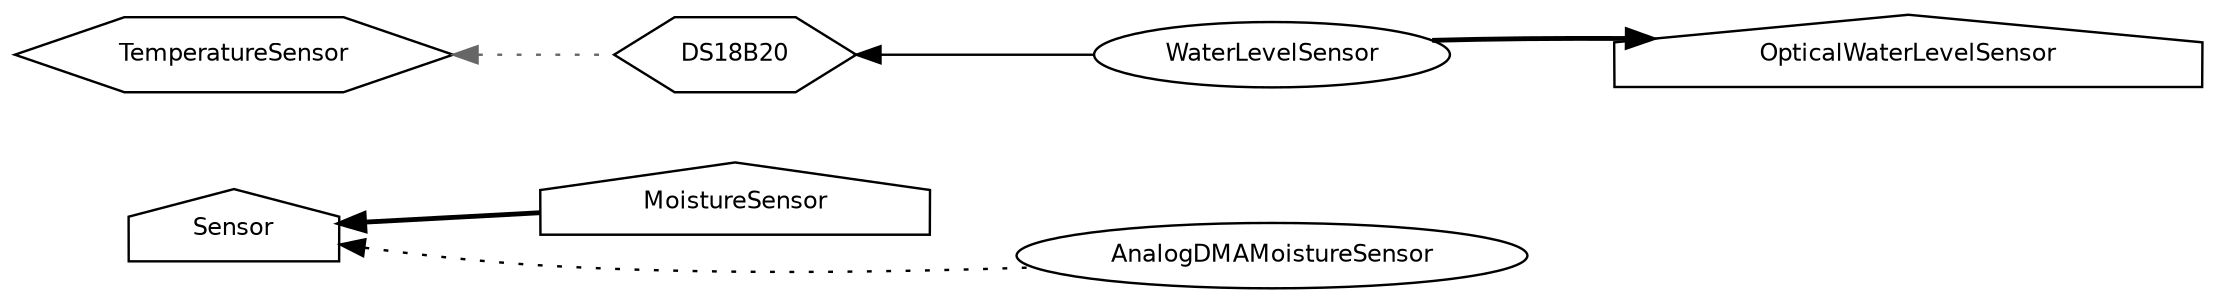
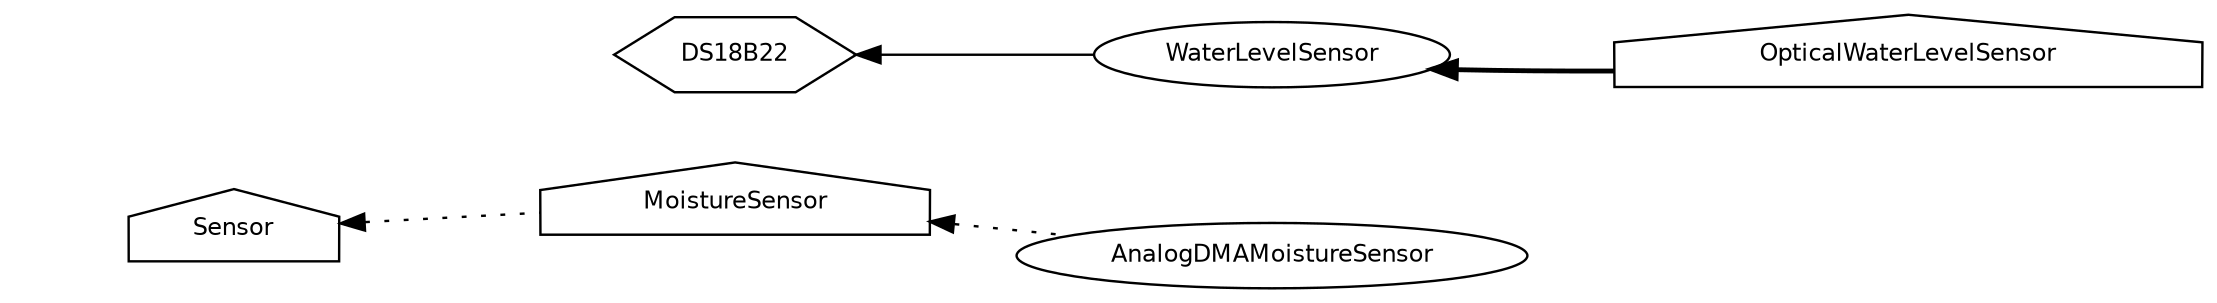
edge "WaterLevelSensor" -> "OpticalWaterLevelSensor": reversed
node "TemperatureSensor": removed
node "DS18B20": label "DS18B20" -> "DS18B22"
edge "MoistureSensor" -> "Sensor": style bold -> dotted
edge "AnalogDMAMoistureSensor" -> "Sensor": now "AnalogDMAMoistureSensor" -> "MoistureSensor"
